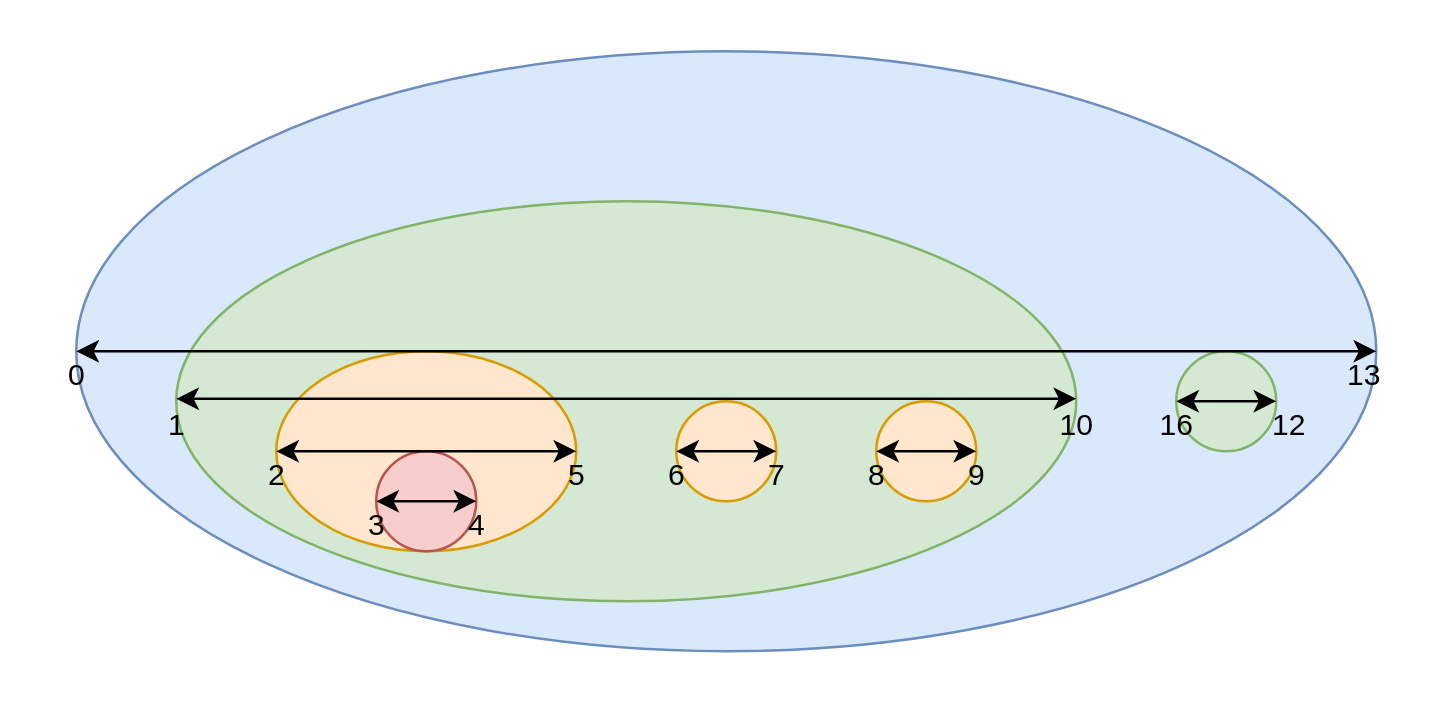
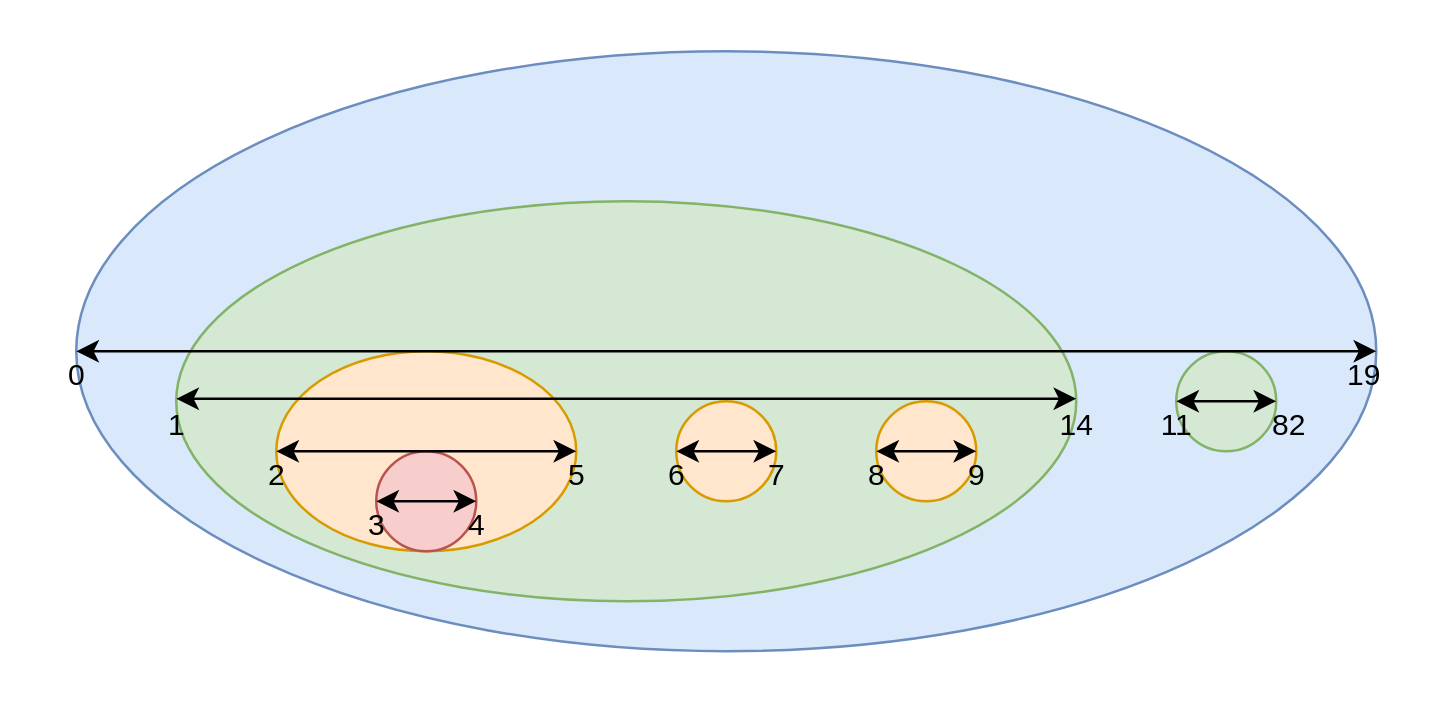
node "13": label "13" -> "19"
node "10": label "10" -> "14"
node "16": label "16" -> "11"
node "12": label "12" -> "82"
